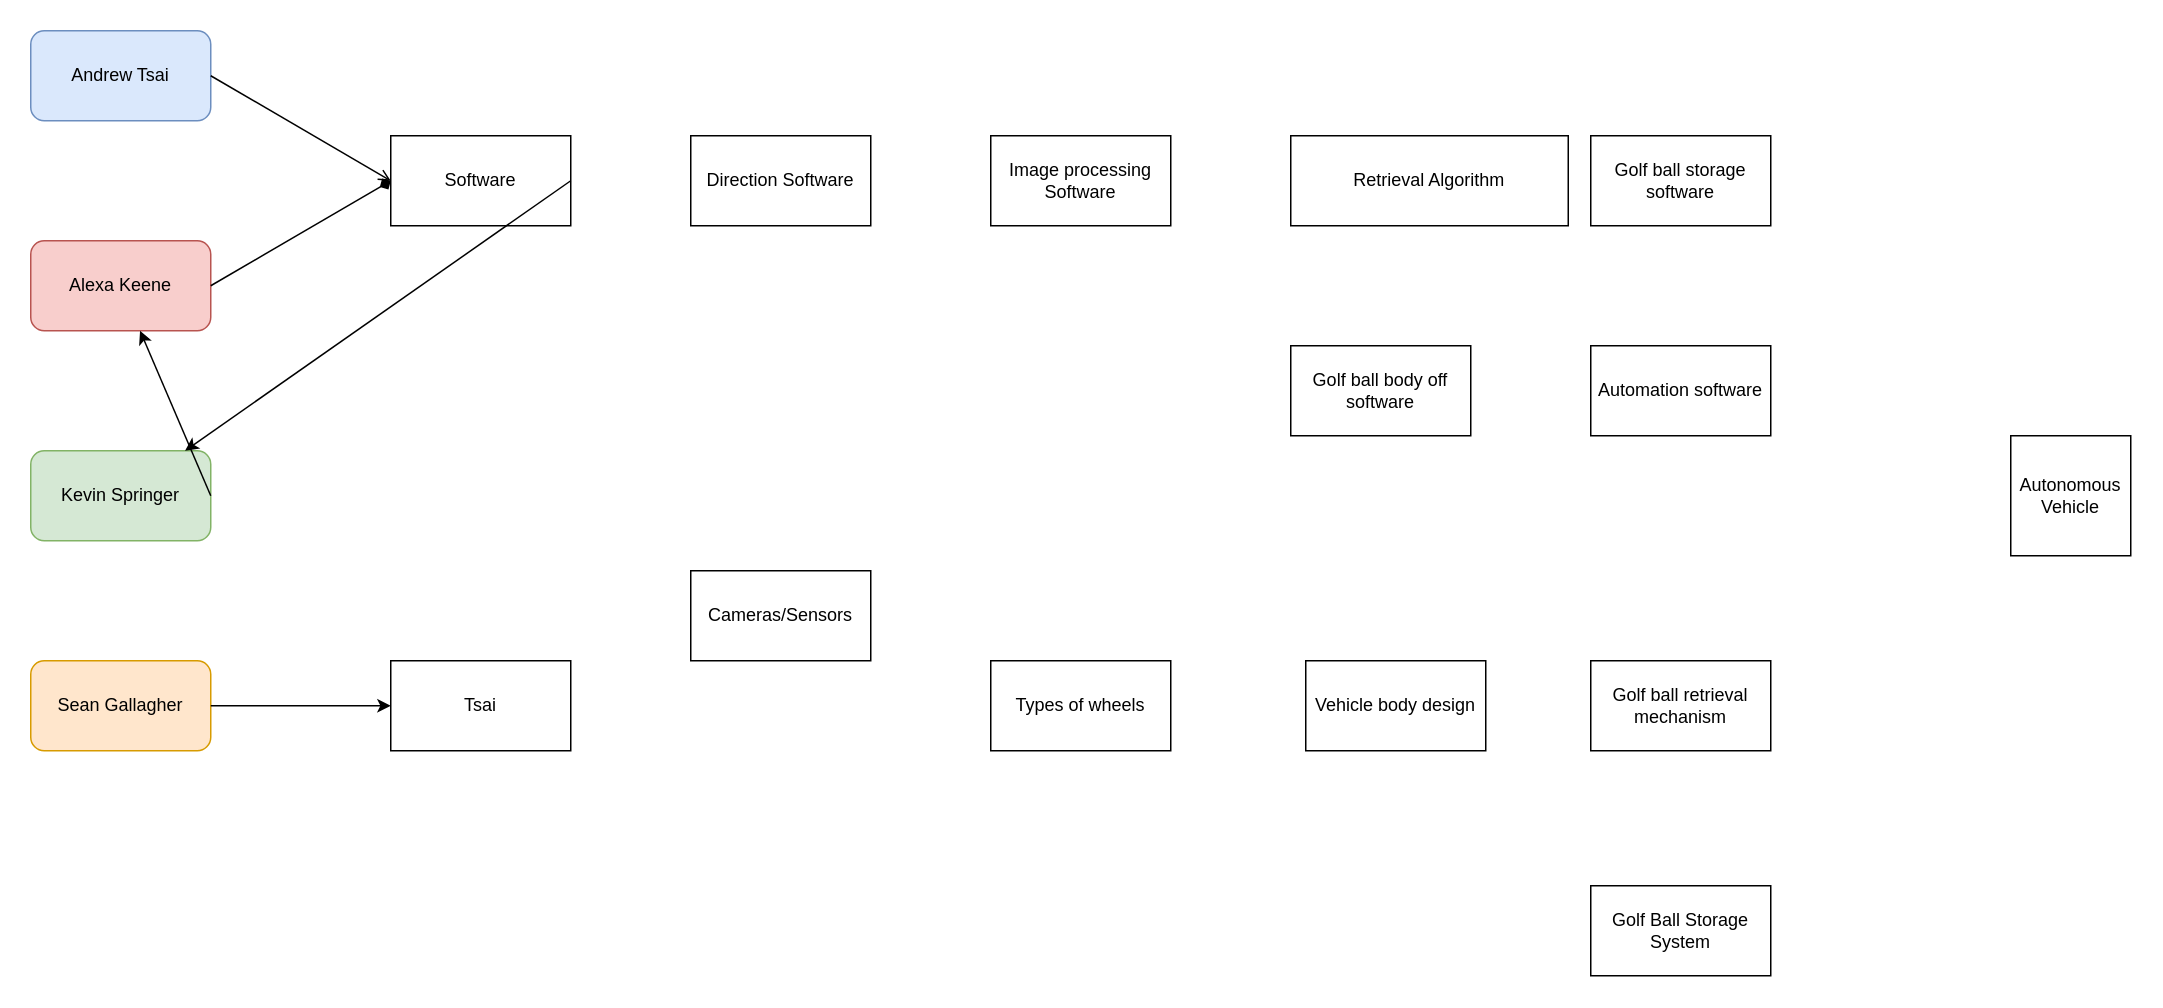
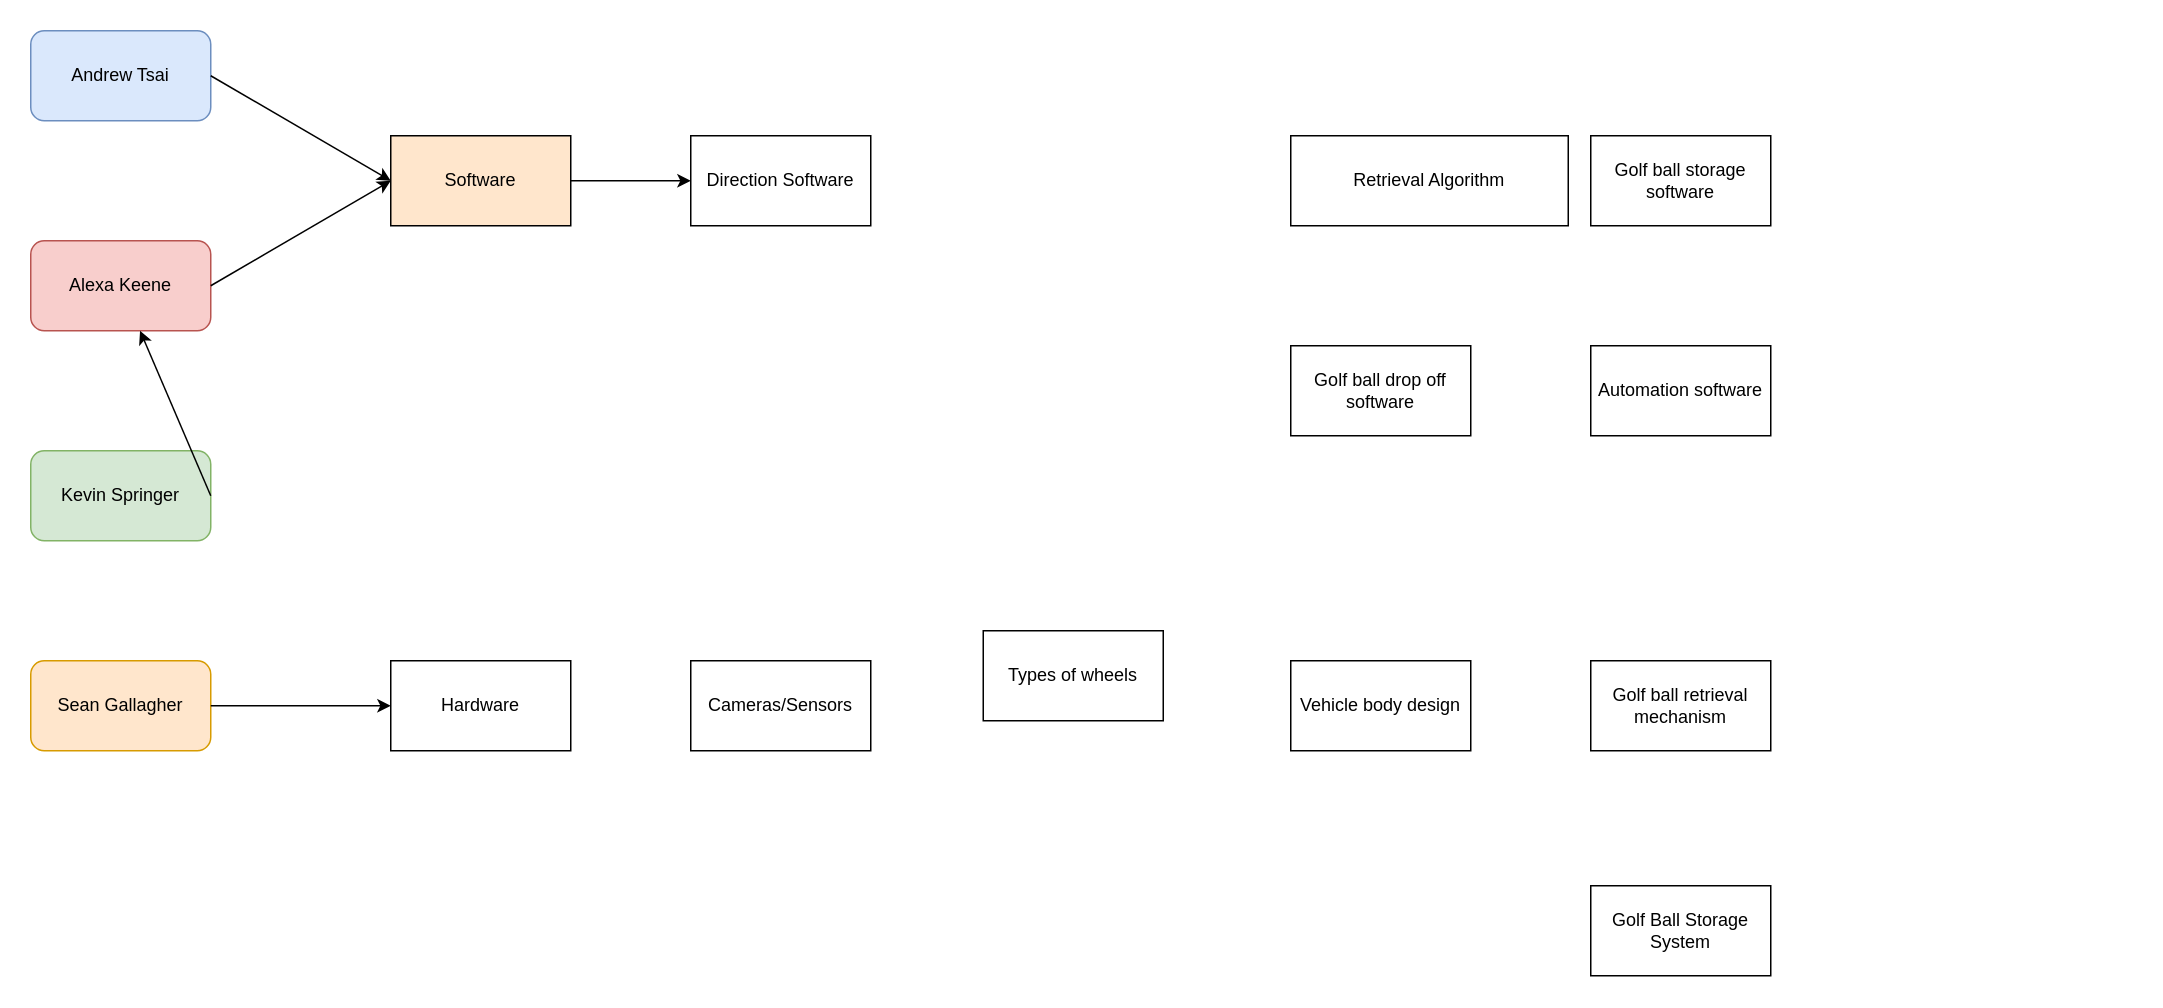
edge "Andrew Tsai" -> "Software": arrowhead open -> classic
node "Software": fillcolor #ffffff -> #ffe6cc
node "Image processing Software": removed
edge "Alexa Keene" -> "Software": arrowhead diamond -> classic
edge "Software" -> "Kevin Springer": now "Software" -> "Direction Software"
node "Golf ball body off software": label "Golf ball body off software" -> "Golf ball drop off software"
node "Autonomous Vehicle": removed
node "Cameras/Sensors": moved (781, 616) -> (781, 706)
node "Tsai": label "Tsai" -> "Hardware"
node "Types of wheels": moved (1081, 706) -> (1073, 676)
node "Vehicle body design": moved (1396, 706) -> (1381, 706)
